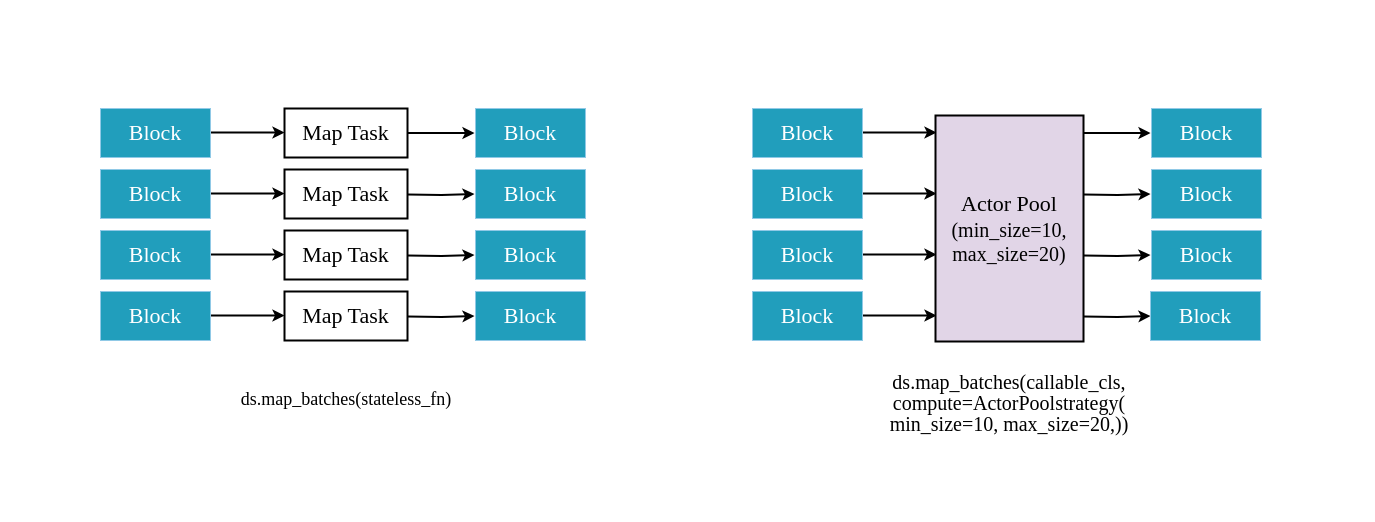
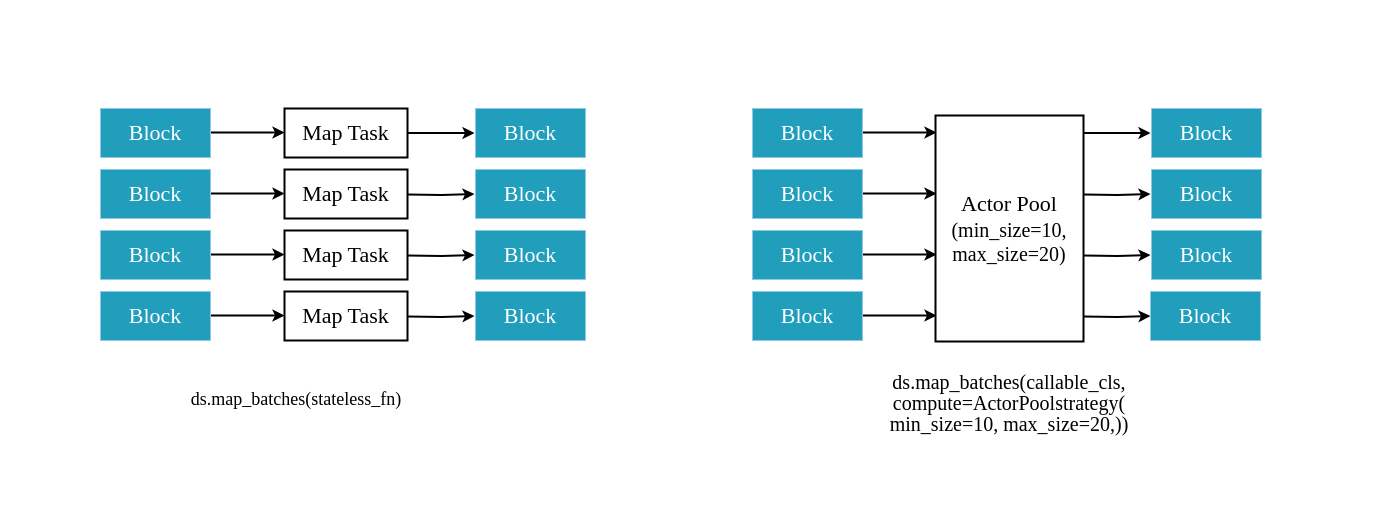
node "Actor Pool (min_size=10, max_size=20)": fillcolor #e1d5e7 -> #ffffff
node "ds.map_batches(stateless_fn)": moved (346, 400) -> (296, 400)
